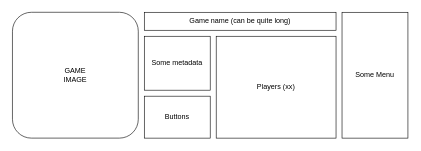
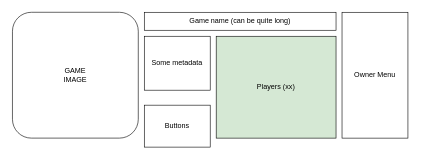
node "Some Menu": label "Some Menu" -> "Owner Menu"
node "Players (xx)": fillcolor #ffffff -> #d5e8d4
node "Buttons": moved (177, 117) -> (177, 126)
